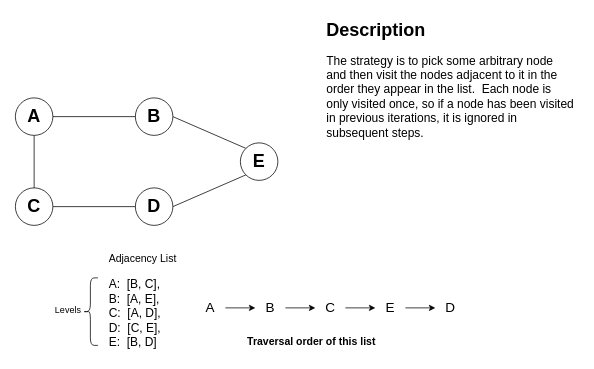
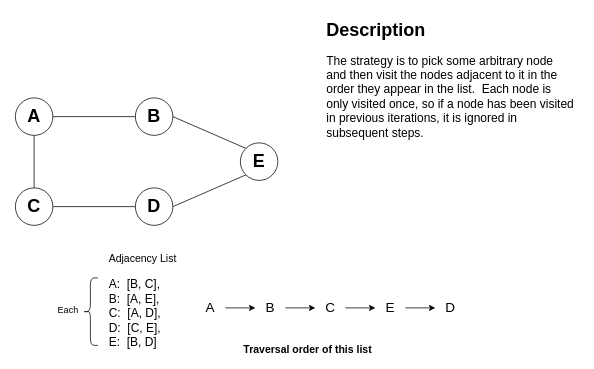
node "Levels": label "Levels" -> "Each"
node "Traversal order of this list": moved (312, 342) -> (308, 349)
